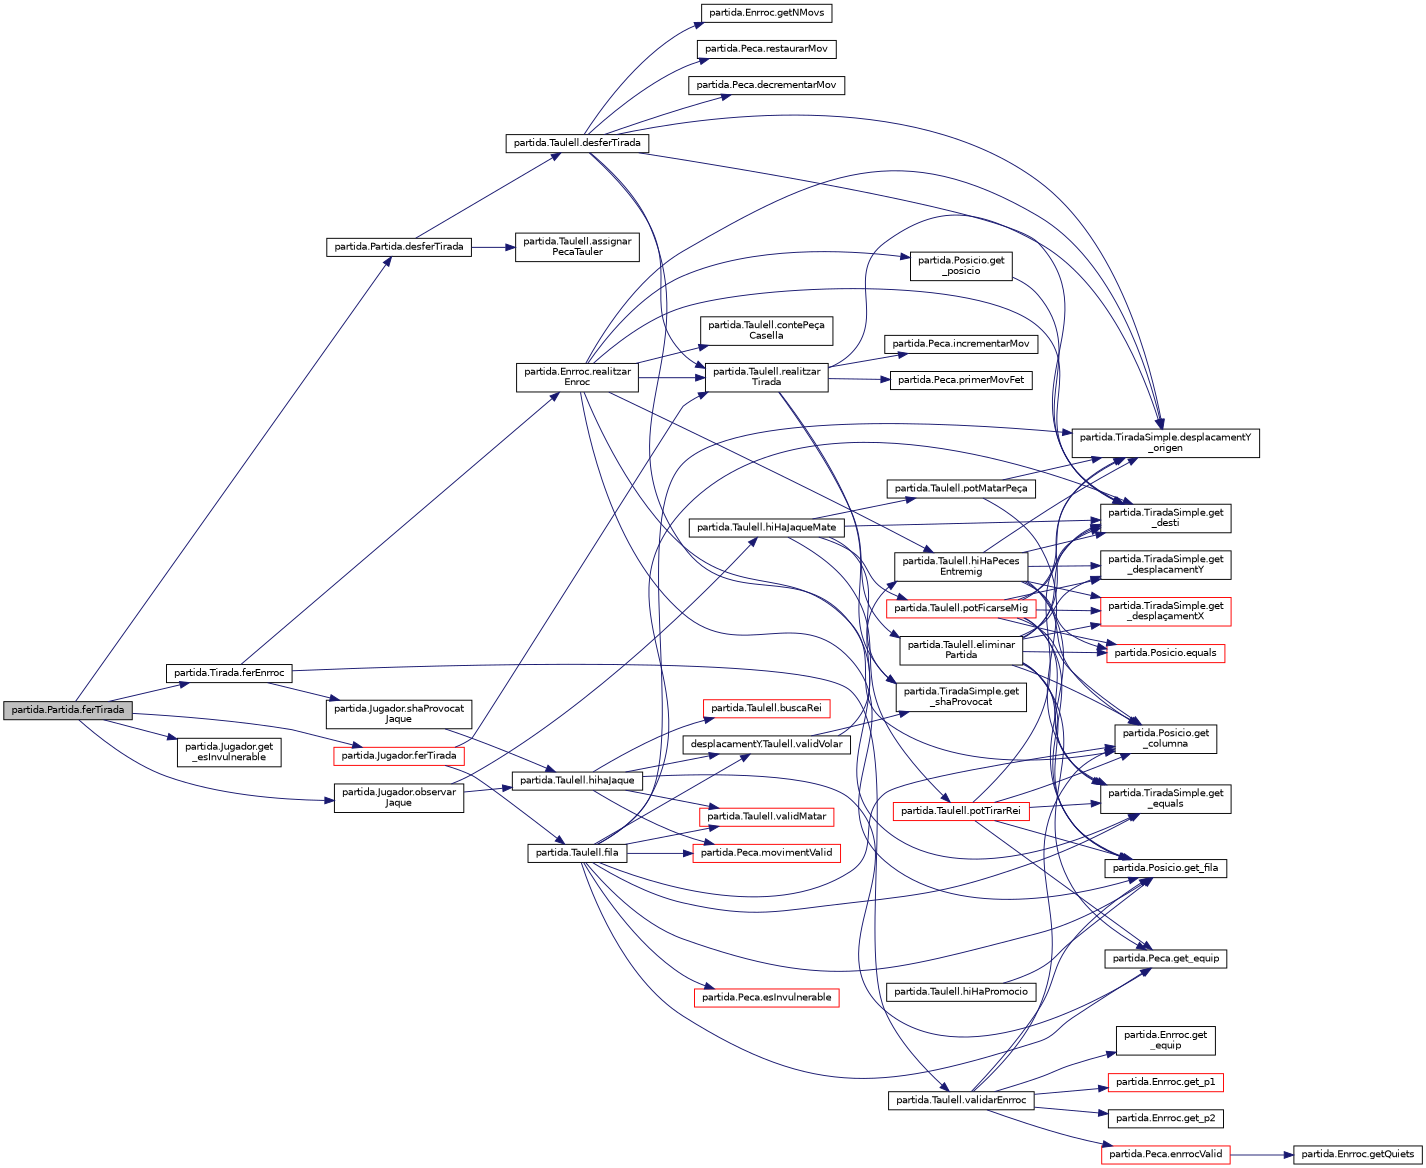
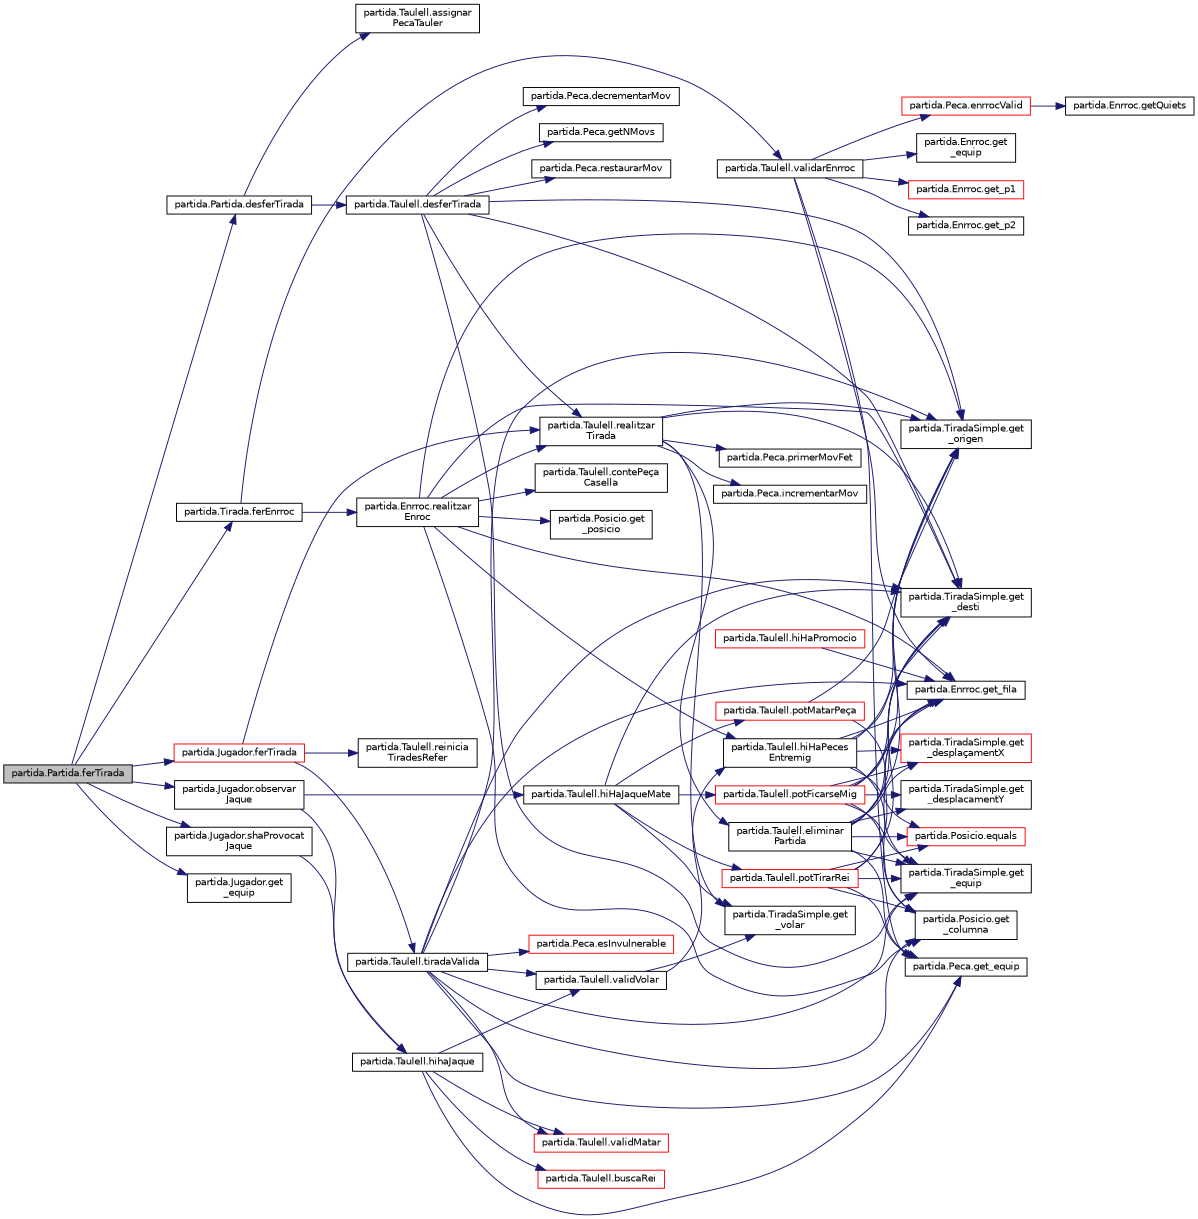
node "partida.Enrroc.getNMovs": label "partida.Enrroc.getNMovs" -> "partida.Peca.getNMovs"
edge "partida.Posicio.get _posicio" -> "partida.TiradaSimple.get _desti": now "partida.Taulell.realitzar Tirada" -> "partida.TiradaSimple.get _desti"
node "partida.TiradaSimple.desplacamentY _origen": label "partida.TiradaSimple.desplacamentY _origen" -> "partida.TiradaSimple.get _origen"
node "partida.Taulell.potMatarPeça": color black -> red
edge "partida.Taulell.hiHaPeces Entremig" -> "partida.TiradaSimple.get _desplacamentY": removed
edge "partida.Taulell.potFicarseMig" -> "partida.Posicio.equals": now "partida.Taulell.potTirarRei" -> "partida.Posicio.equals"
edge "partida.Tirada.ferEnrroc" -> "partida.Jugador.shaProvocat Jaque": now "partida.Partida.ferTirada" -> "partida.Jugador.shaProvocat Jaque"
edge "partida.Taulell.eliminar Partida" -> "partida.Posicio.get _columna": removed
node "partida.TiradaSimple.get _shaProvocat": label "partida.TiradaSimple.get _shaProvocat" -> "partida.TiradaSimple.get _volar"
node "desplacamentY.Taulell.validVolar": label "desplacamentY.Taulell.validVolar" -> "partida.Taulell.validVolar"
node "partida.Jugador.get _esInvulnerable": label "partida.Jugador.get _esInvulnerable" -> "partida.Jugador.get _equip"
node "partida.Taulell.reinicia TiradesRefer": added
node "partida.TiradaSimple.get _equals": label "partida.TiradaSimple.get _equals" -> "partida.TiradaSimple.get _equip"
node "partida.Taulell.fila": label "partida.Taulell.fila" -> "partida.Taulell.tiradaValida"
node "partida.Peca.movimentValid": removed
node "partida.Posicio.get_fila": label "partida.Posicio.get_fila" -> "partida.Enrroc.get_fila"
edge "partida.Taulell.validarEnrroc" -> "partida.Posicio.get _columna": now "partida.Taulell.validarEnrroc" -> "partida.Peca.get_equip"
node "partida.Taulell.hiHaPromocio": color black -> red
